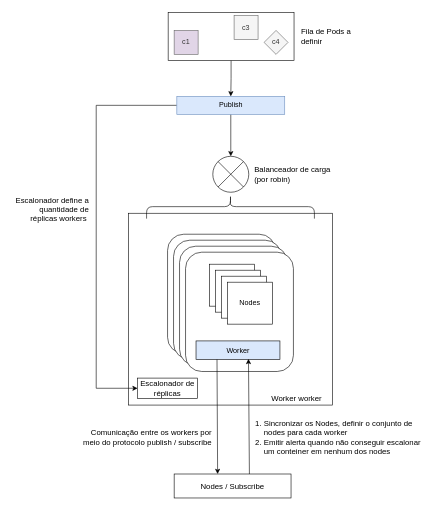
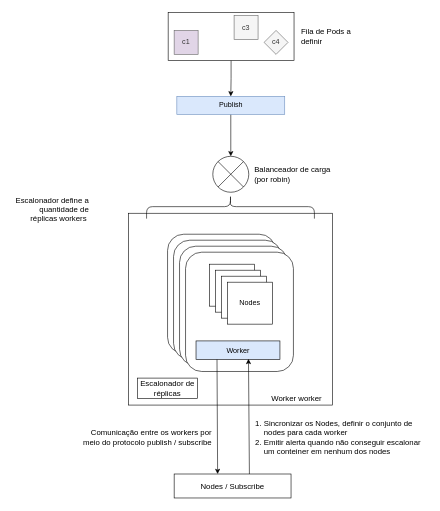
edge "Publish" -> "Escalonador de réplicas": removed
